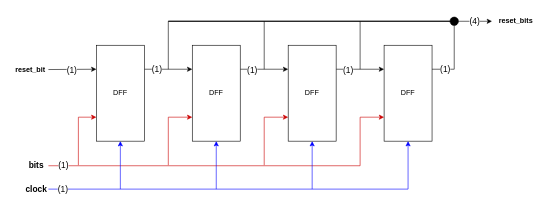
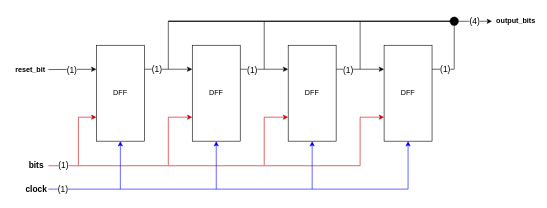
node "reset_bits": label "reset_bits" -> "output_bits"
